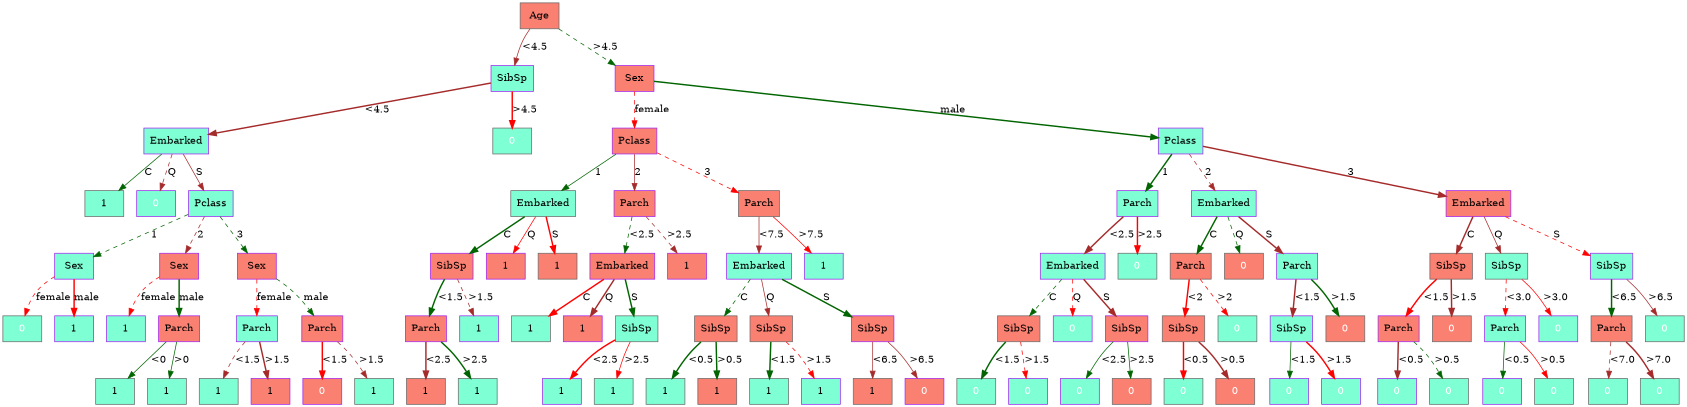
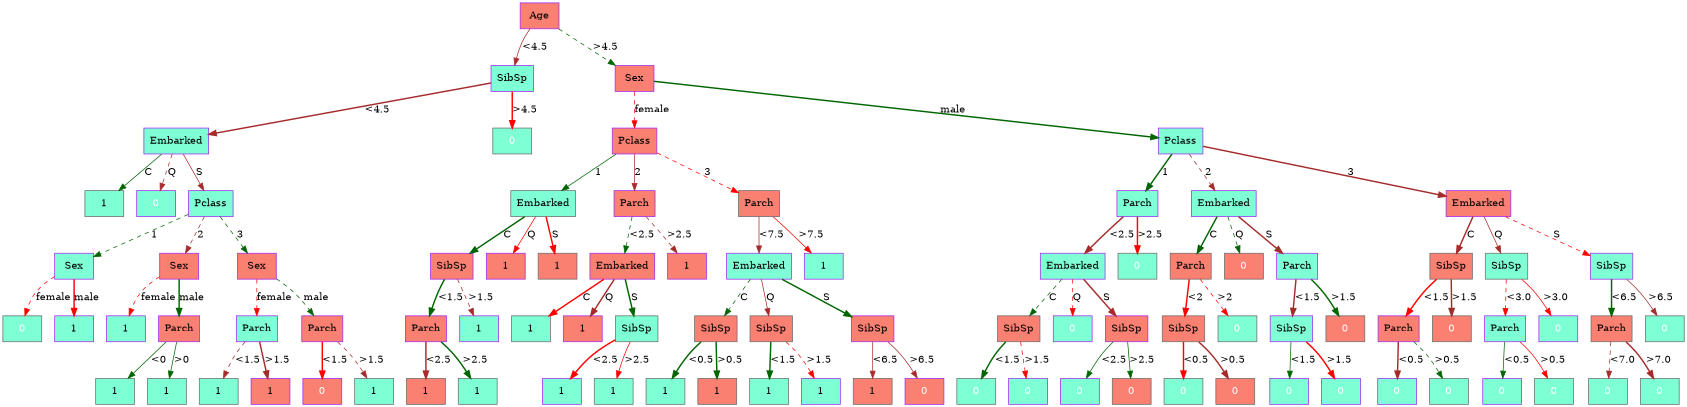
node "Age": color gray40 -> purple
